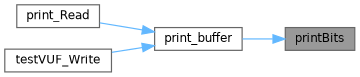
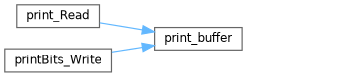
node "printBits": removed
node "testVUF_Write": label "testVUF_Write" -> "printBits_Write"
